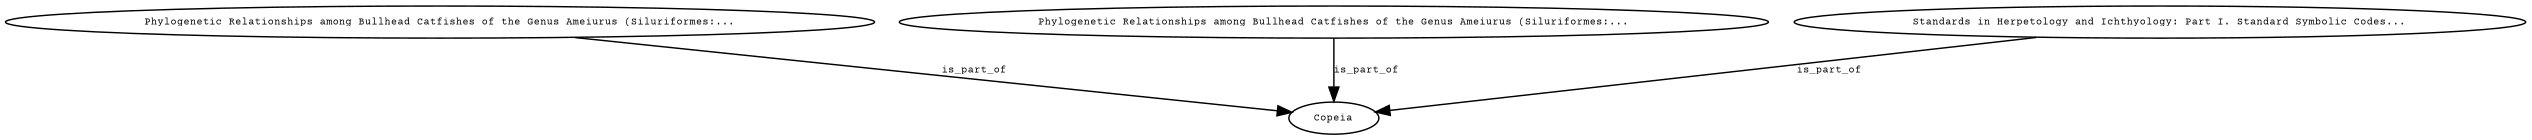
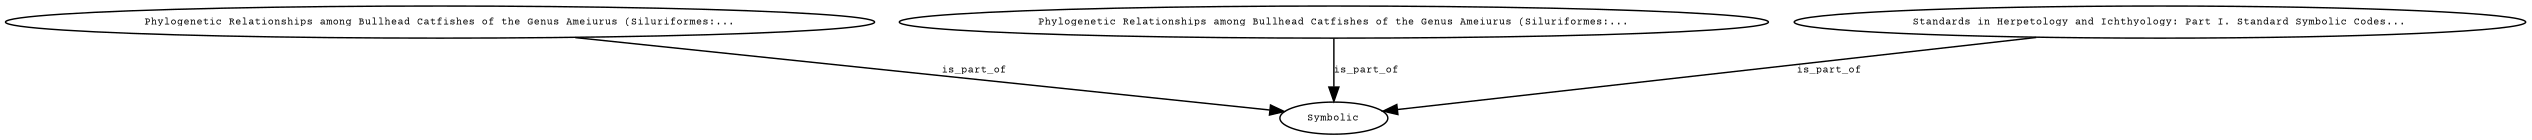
node "Copeia": label "Copeia" -> "Symbolic"
